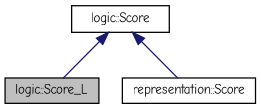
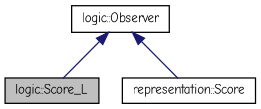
node "logic::Score": label "logic::Score" -> "logic::Observer"
